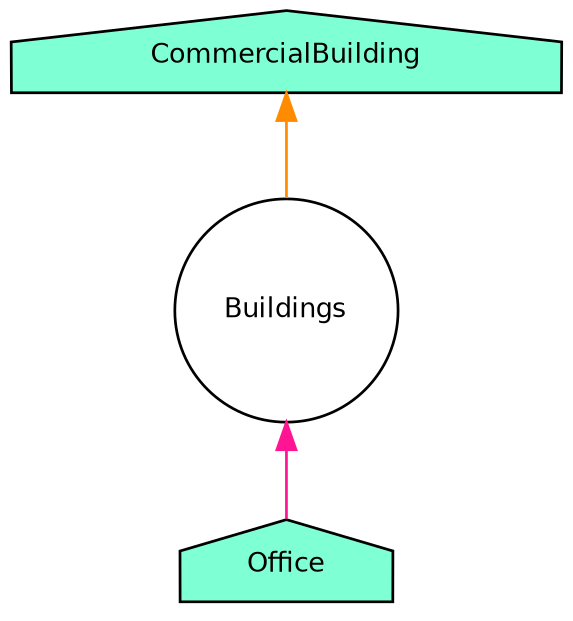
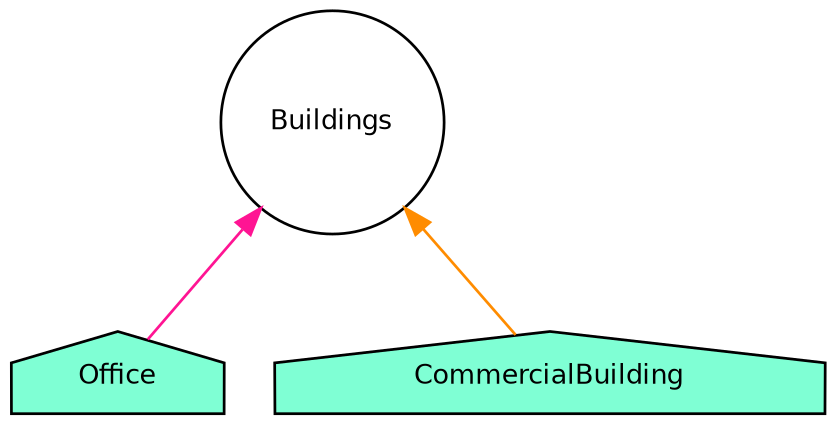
edge "Buildings" -> "CommercialBuilding": reversed
